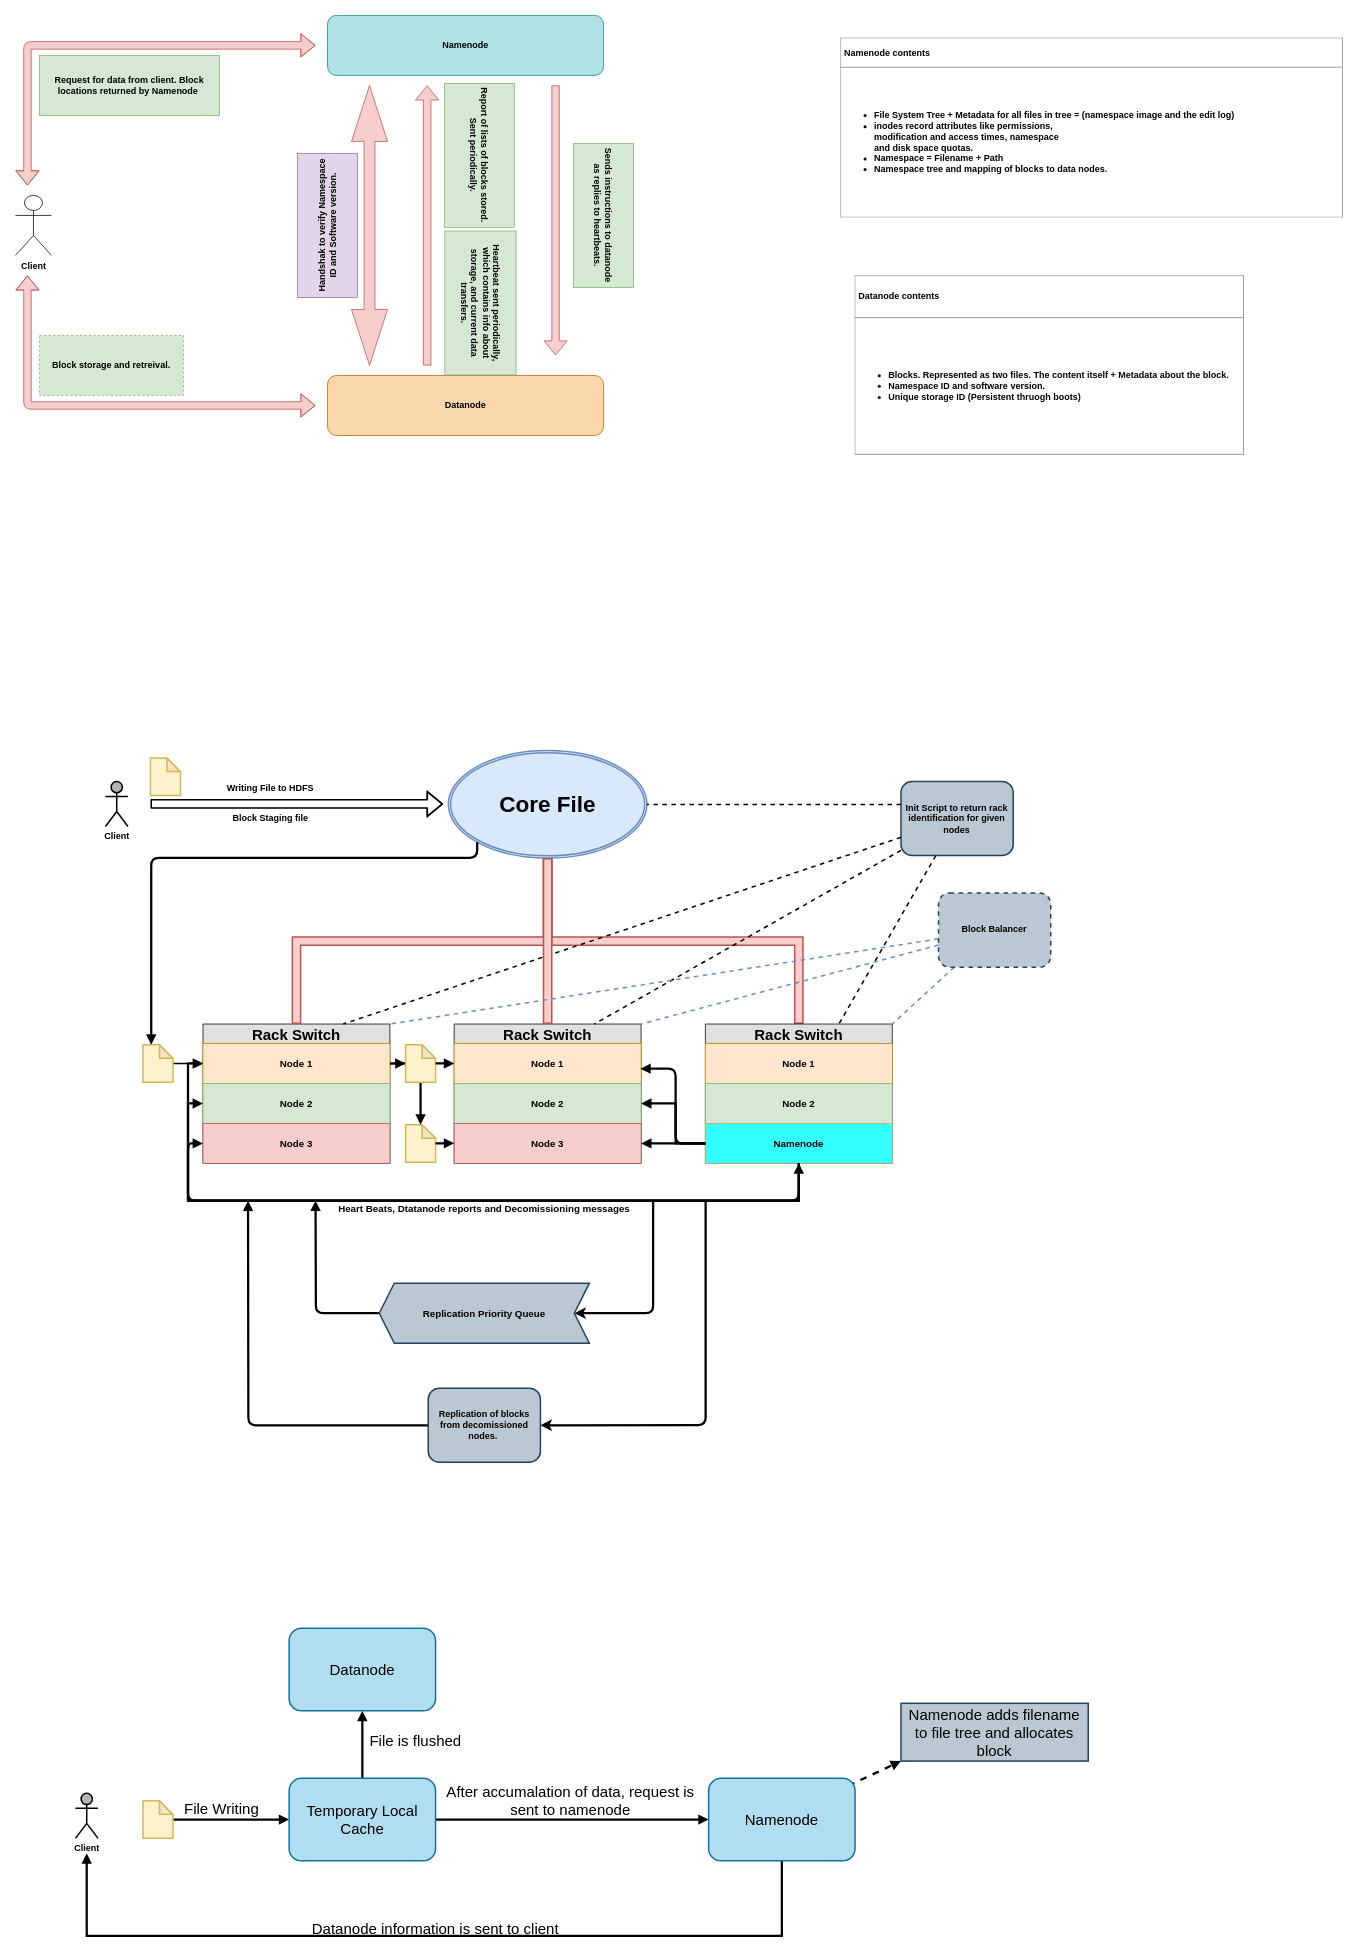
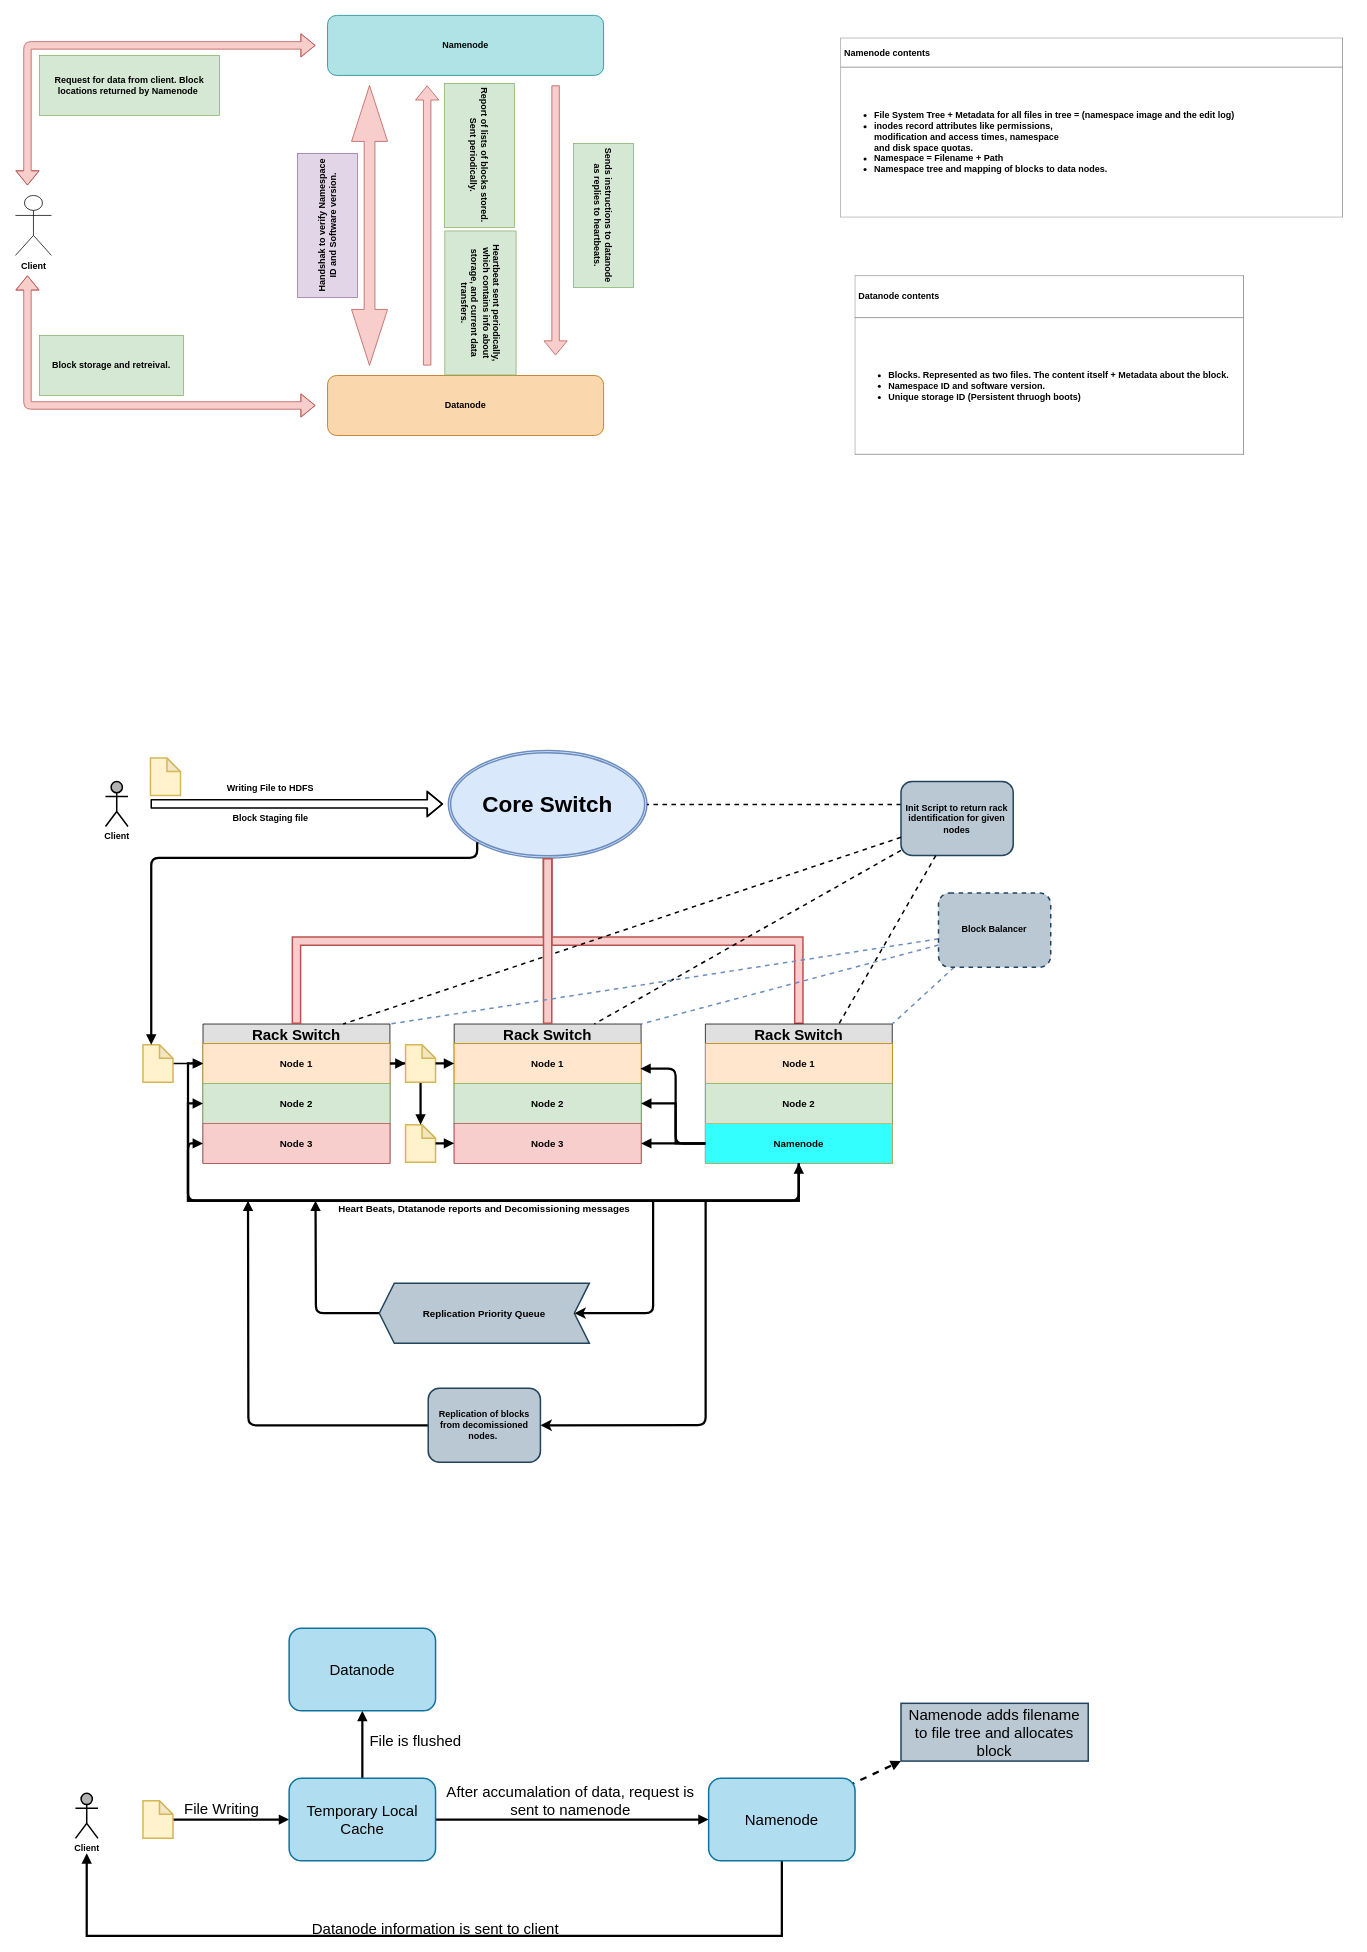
node "Block storage and retreival.": style dashed -> solid
node "Core File": label "Core File" -> "Core Switch"
